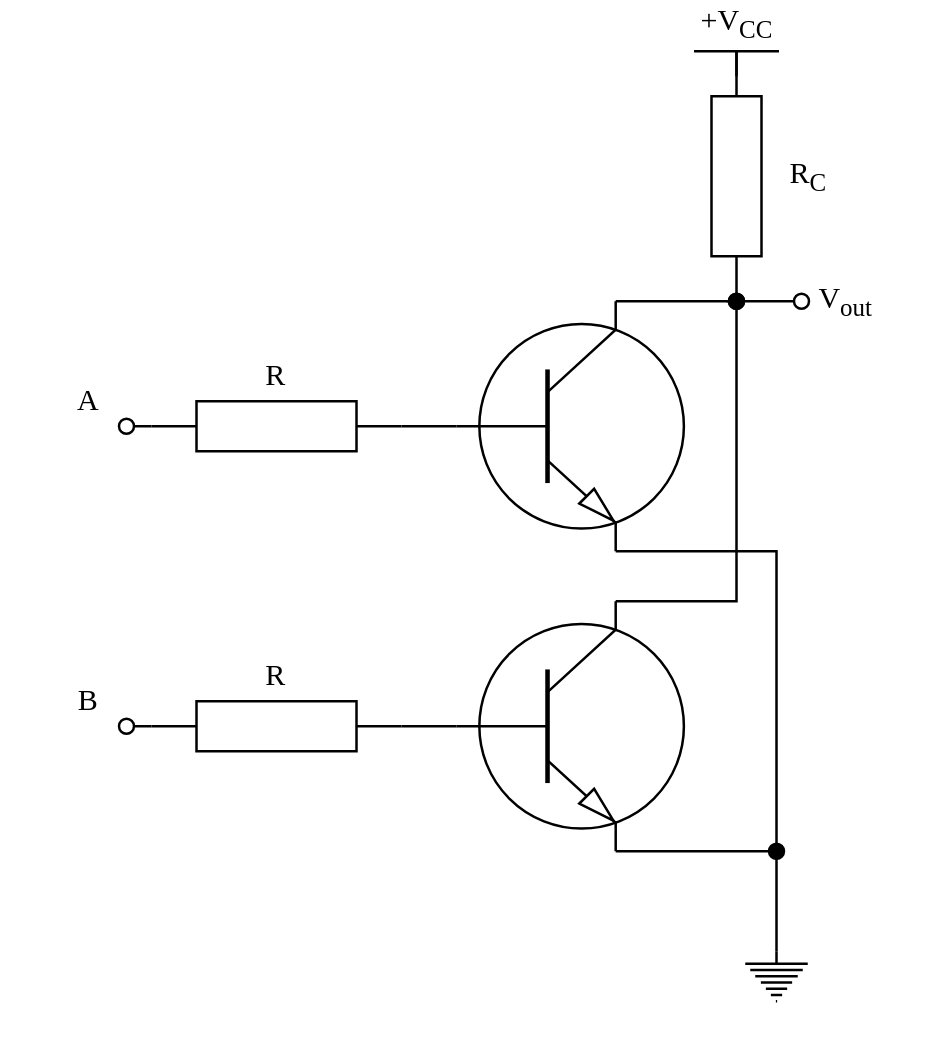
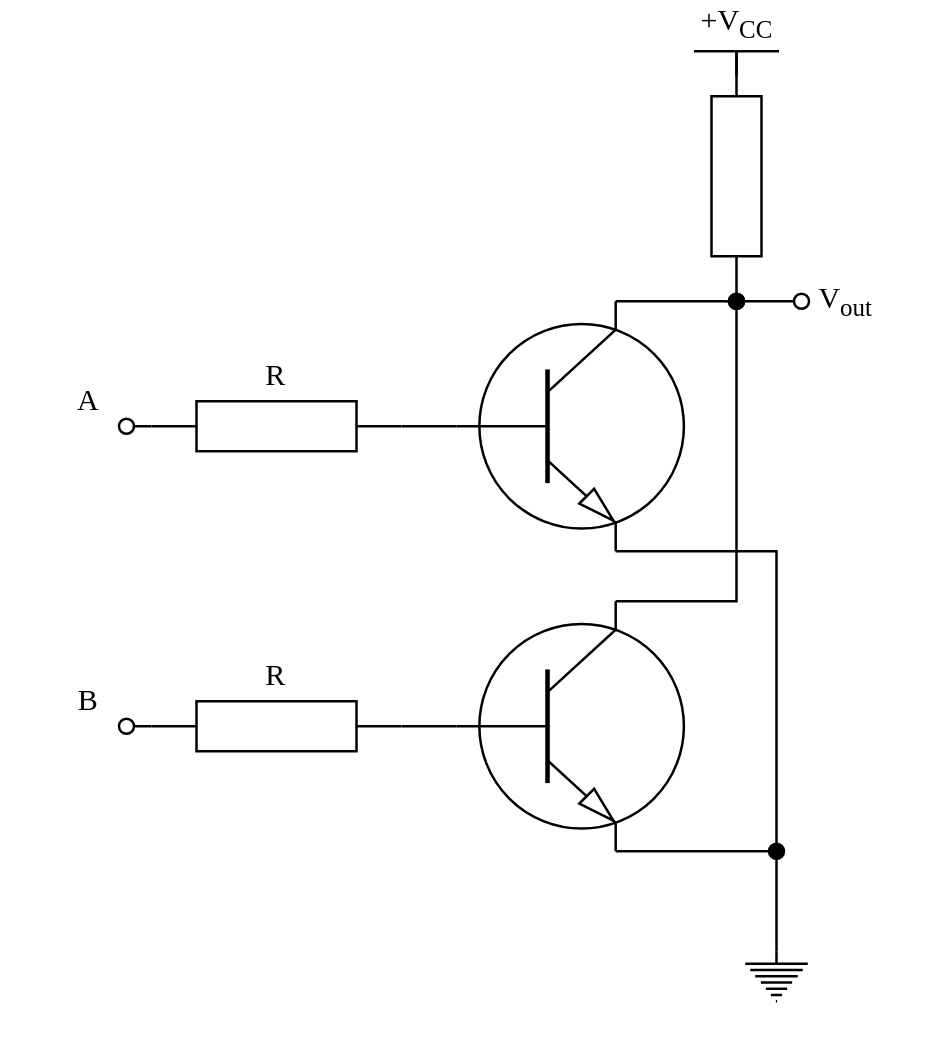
node "RC": removed
